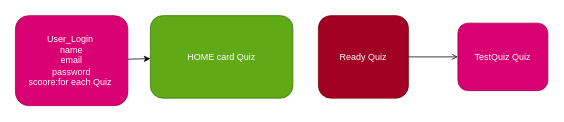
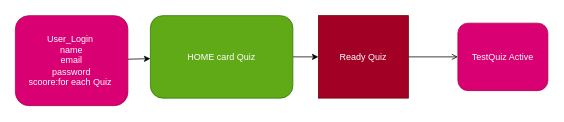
edge "HOME card Quiz" -> "Ready Quiz": added
node "Ready Quiz": shape rounded rectangle -> rectangle
node "TestQuiz Quiz": label "TestQuiz Quiz" -> "TestQuiz Active"
